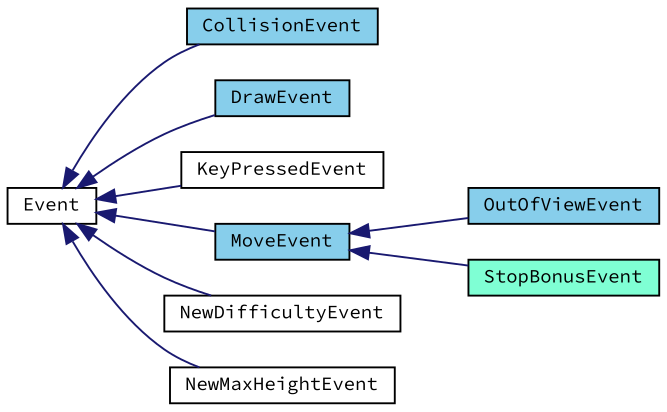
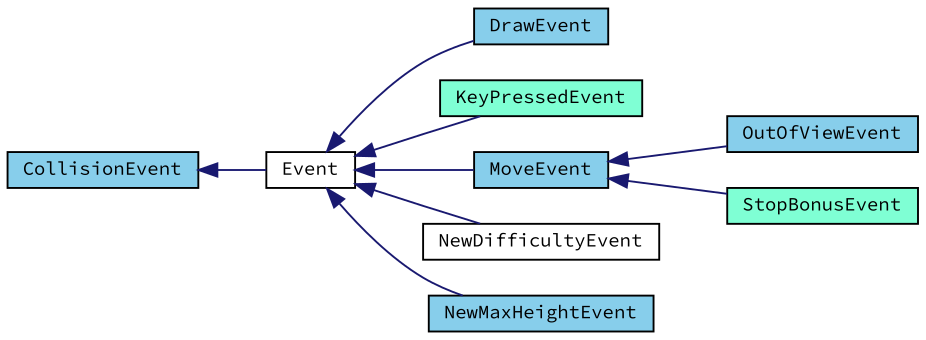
edge "CollisionEvent" -> "Event": reversed
node "KeyPressedEvent": fillcolor white -> aquamarine
node "NewMaxHeightEvent": fillcolor white -> skyblue
